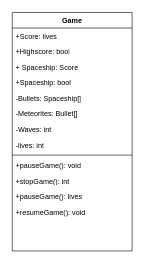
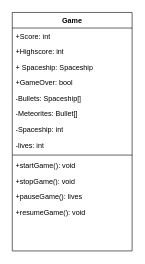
node "+Score: lives": label "+Score: lives" -> "+Score: int"
node "+Highscore: bool": label "+Highscore: bool" -> "+Highscore: int"
node "+ Spaceship: Score": label "+ Spaceship: Score" -> "+ Spaceship: Spaceship"
node "+Spaceship: bool": label "+Spaceship: bool" -> "+GameOver: bool"
node "-Waves: int": label "-Waves: int" -> "-Spaceship: int"
node "+pauseGame(): void": label "+pauseGame(): void" -> "+startGame(): void"
node "+stopGame(): int": label "+stopGame(): int" -> "+stopGame(): void"
